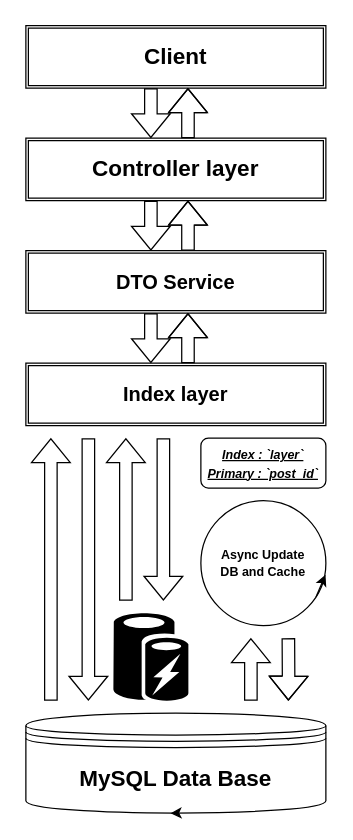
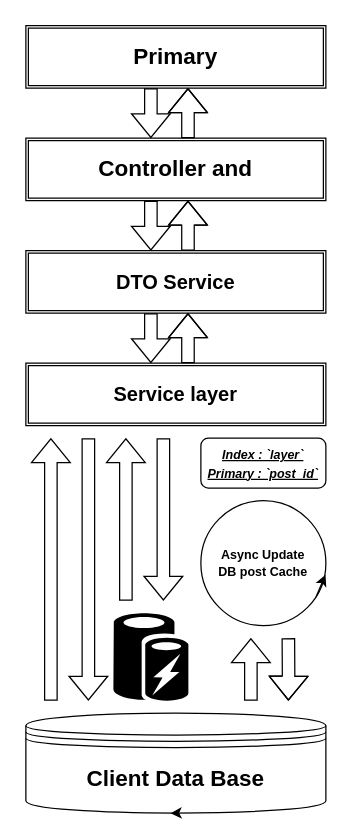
node "Client": label "Client" -> "Primary"
node "Controller layer": label "Controller layer" -> "Controller and"
node "Index layer": label "Index layer" -> "Service layer"
node "Async Update DB and Cache": label "Async Update DB and Cache" -> "Async Update DB post Cache"
node "MySQL Data Base": label "MySQL Data Base" -> "Client Data Base"
